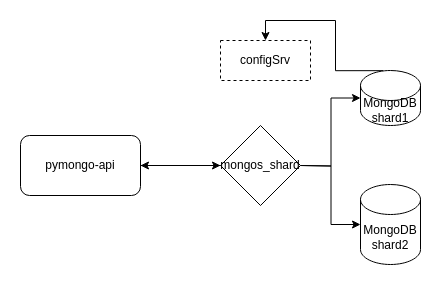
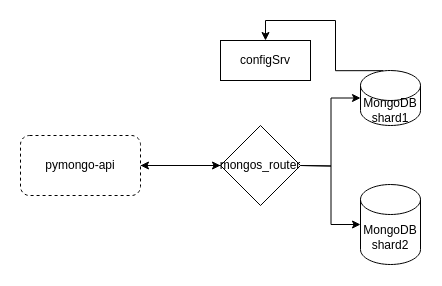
node "configSrv": style dashed -> solid
node "pymongo-api": style solid -> dashed
node "mongos_shard": label "mongos_shard" -> "mongos_router"
